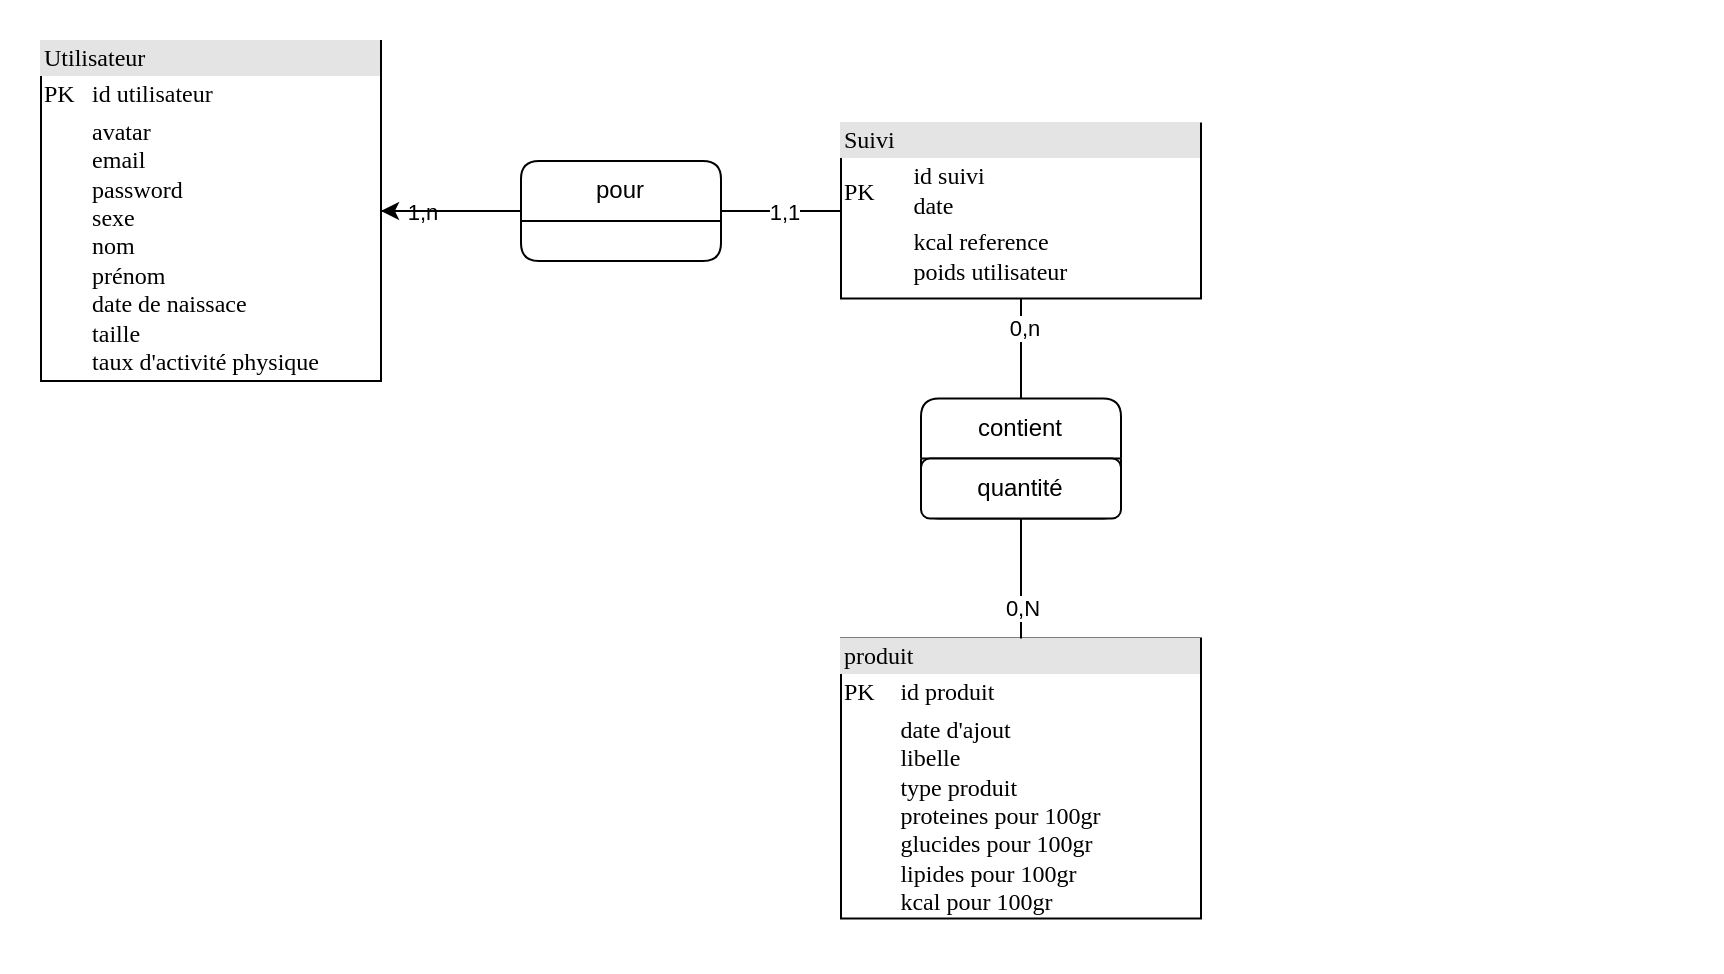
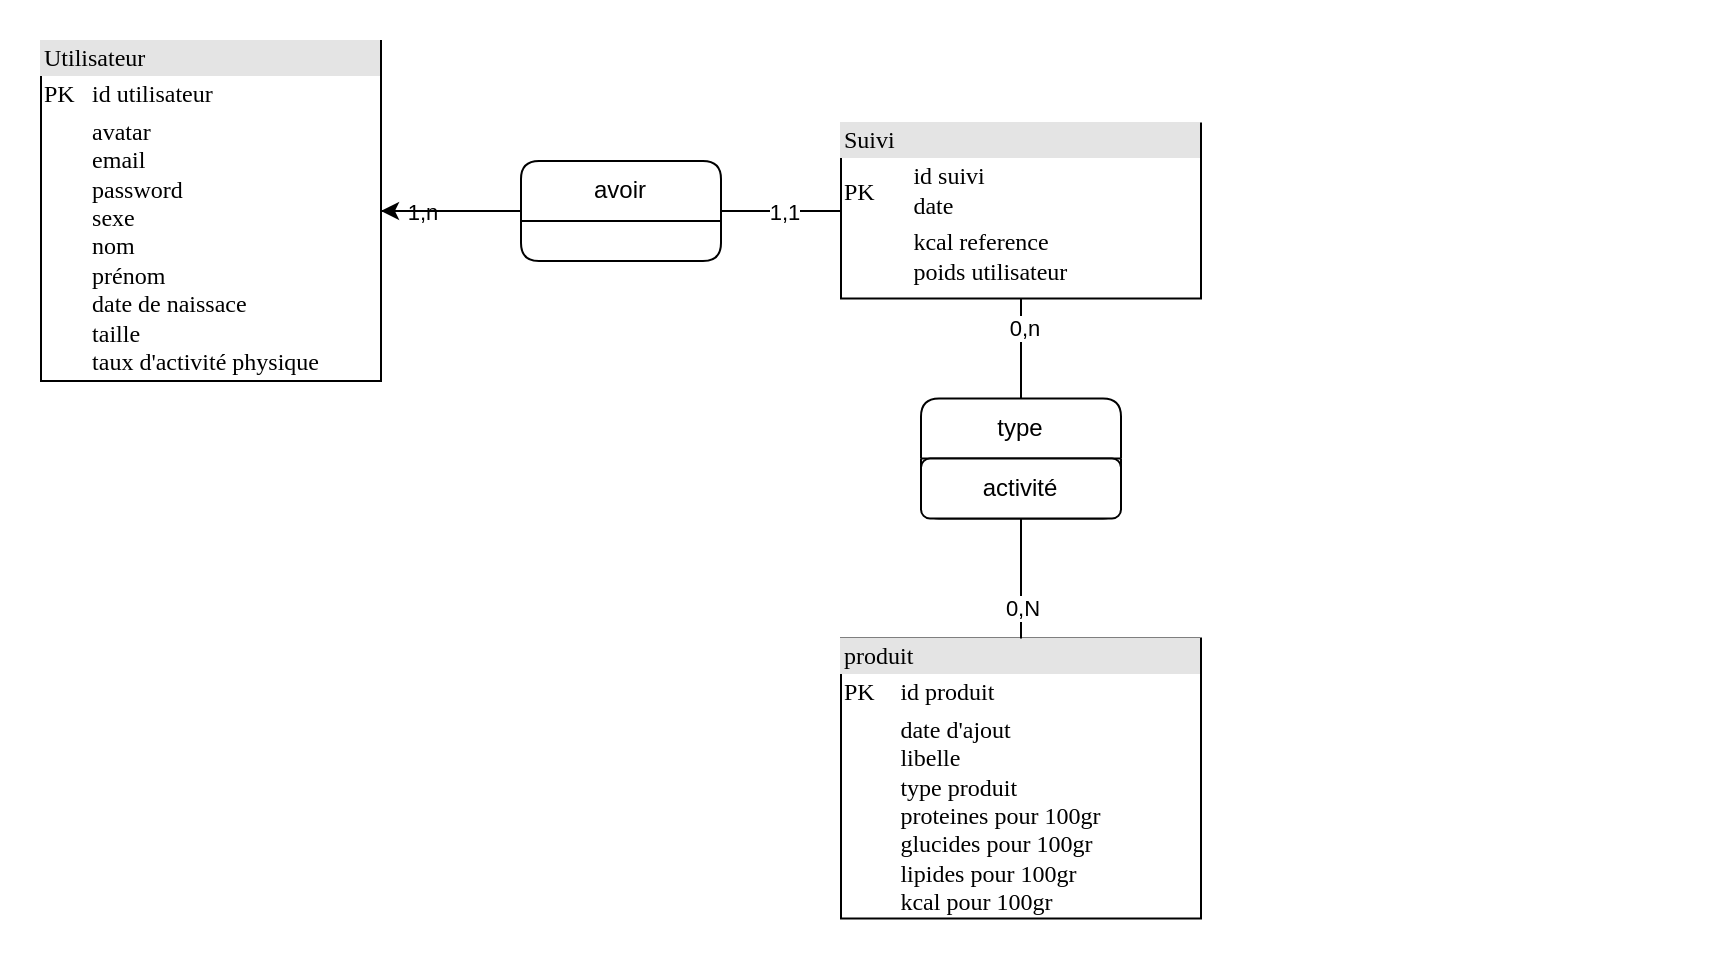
node "pour": label "pour" -> "avoir"
node "contient": label "contient" -> "type"
node "quantité": label "quantité" -> "activité"
